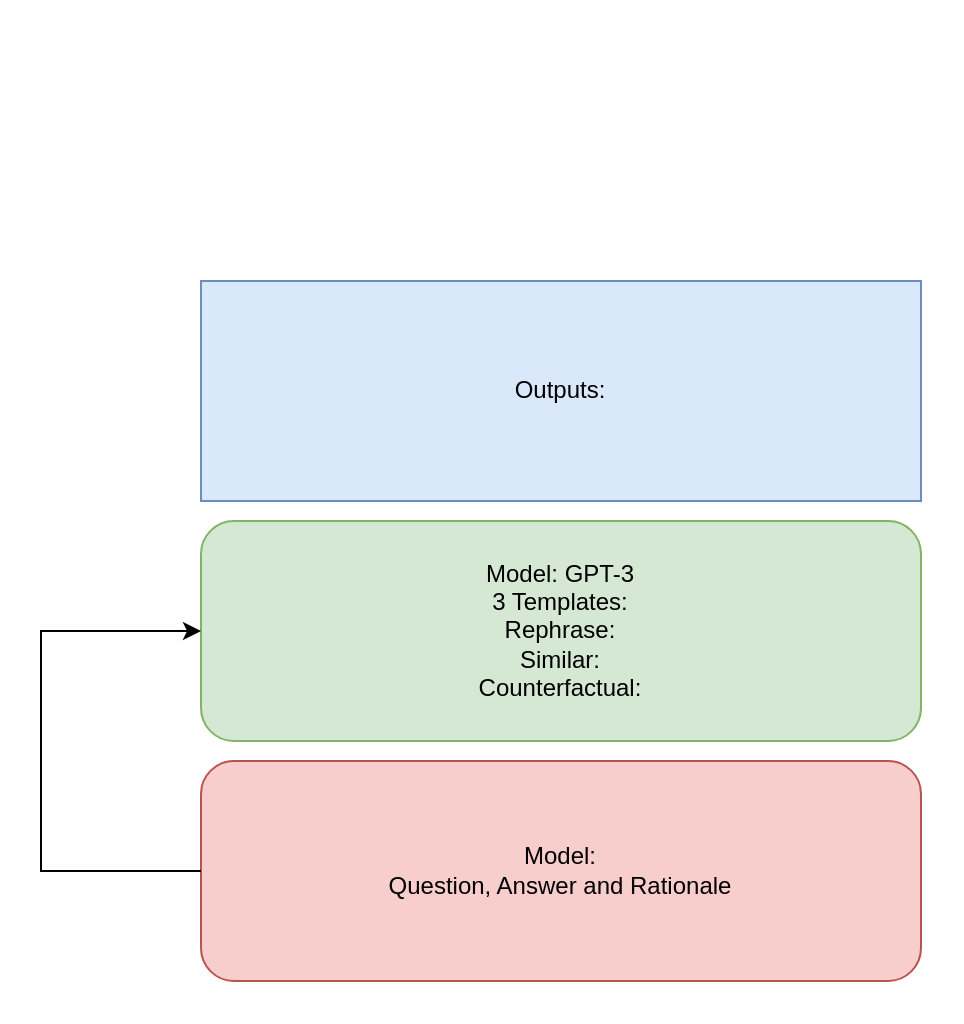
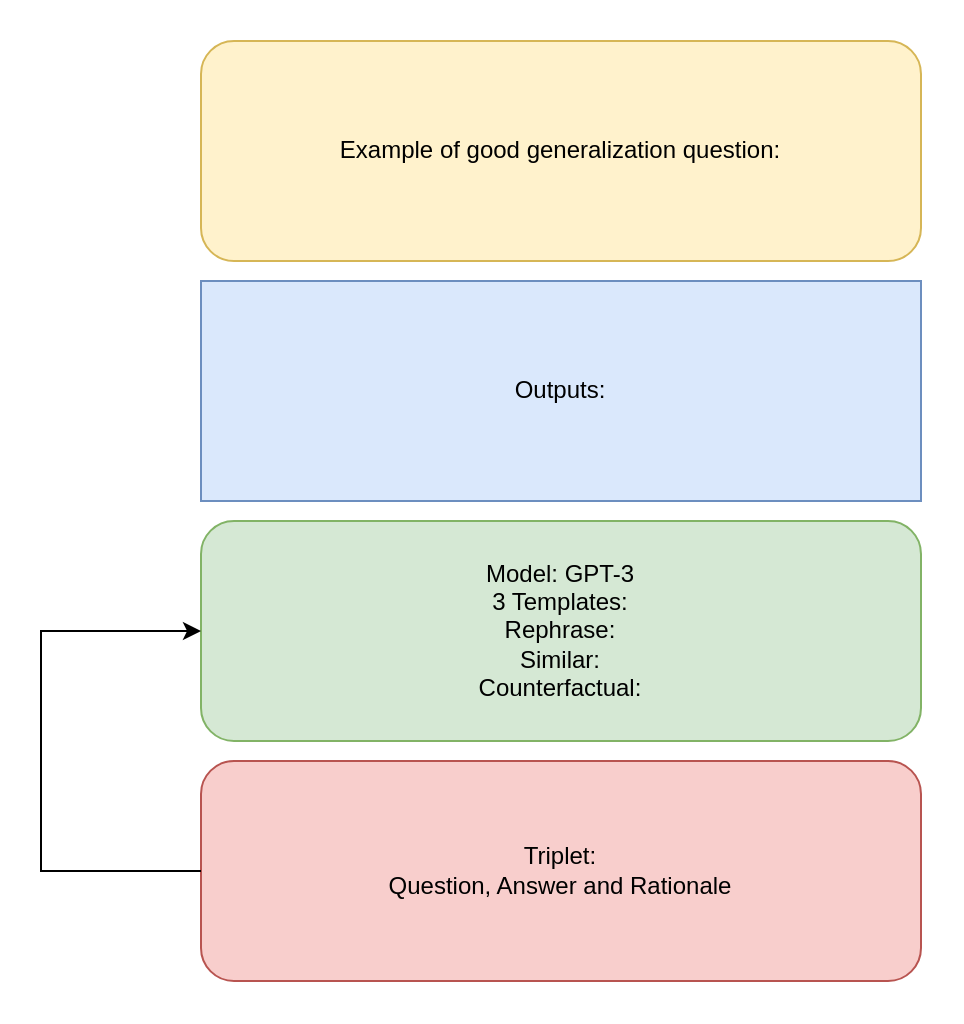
node "Example of good generalization question:": added
node "Model: Question, Answer and Rationale": label "Model: Question, Answer and Rationale" -> "Triplet: Question, Answer and Rationale"
